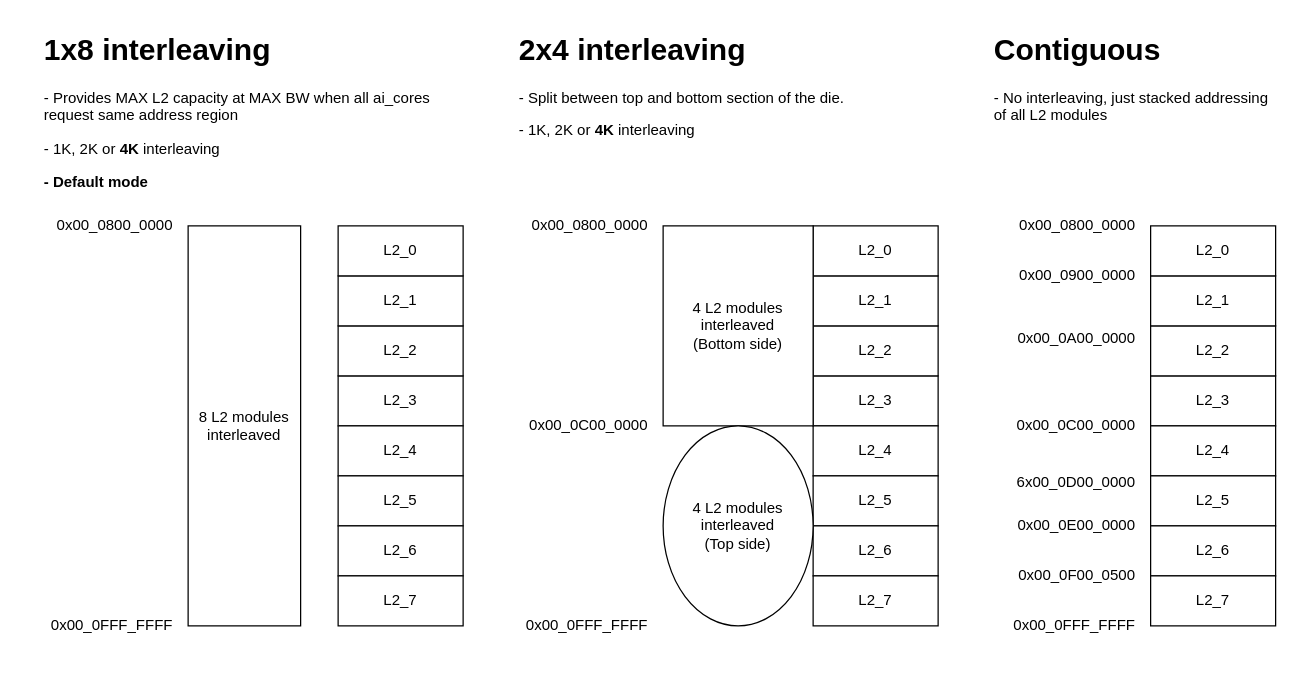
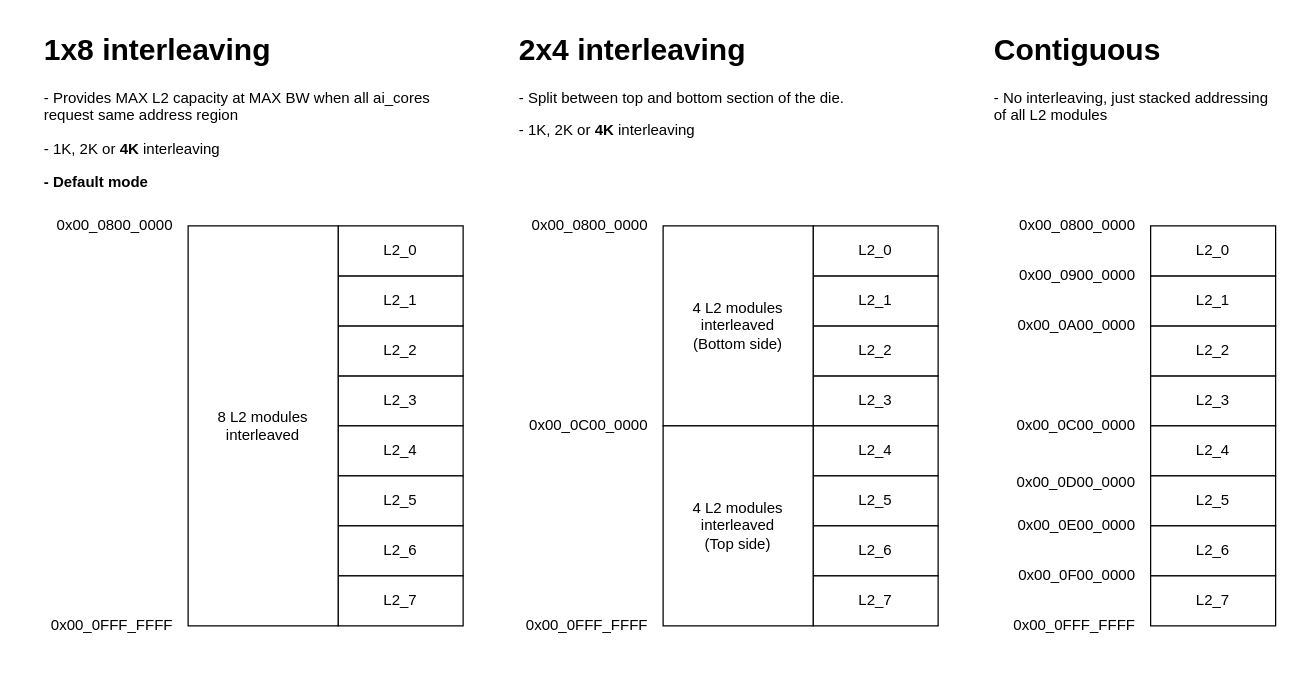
node "0x00_0A00_0000": moved (1063, 338) -> (1063, 326)
node "8 L2 modules interleaved": size 113x400 -> 150x400
node "6x00_0D00_0000": label "6x00_0D00_0000" -> "0x00_0D00_0000"
node "4 L2 modules interleaved (Top side)": shape ellipse -> rectangle
node "0x00_0F00_0500": label "0x00_0F00_0500" -> "0x00_0F00_0000"
